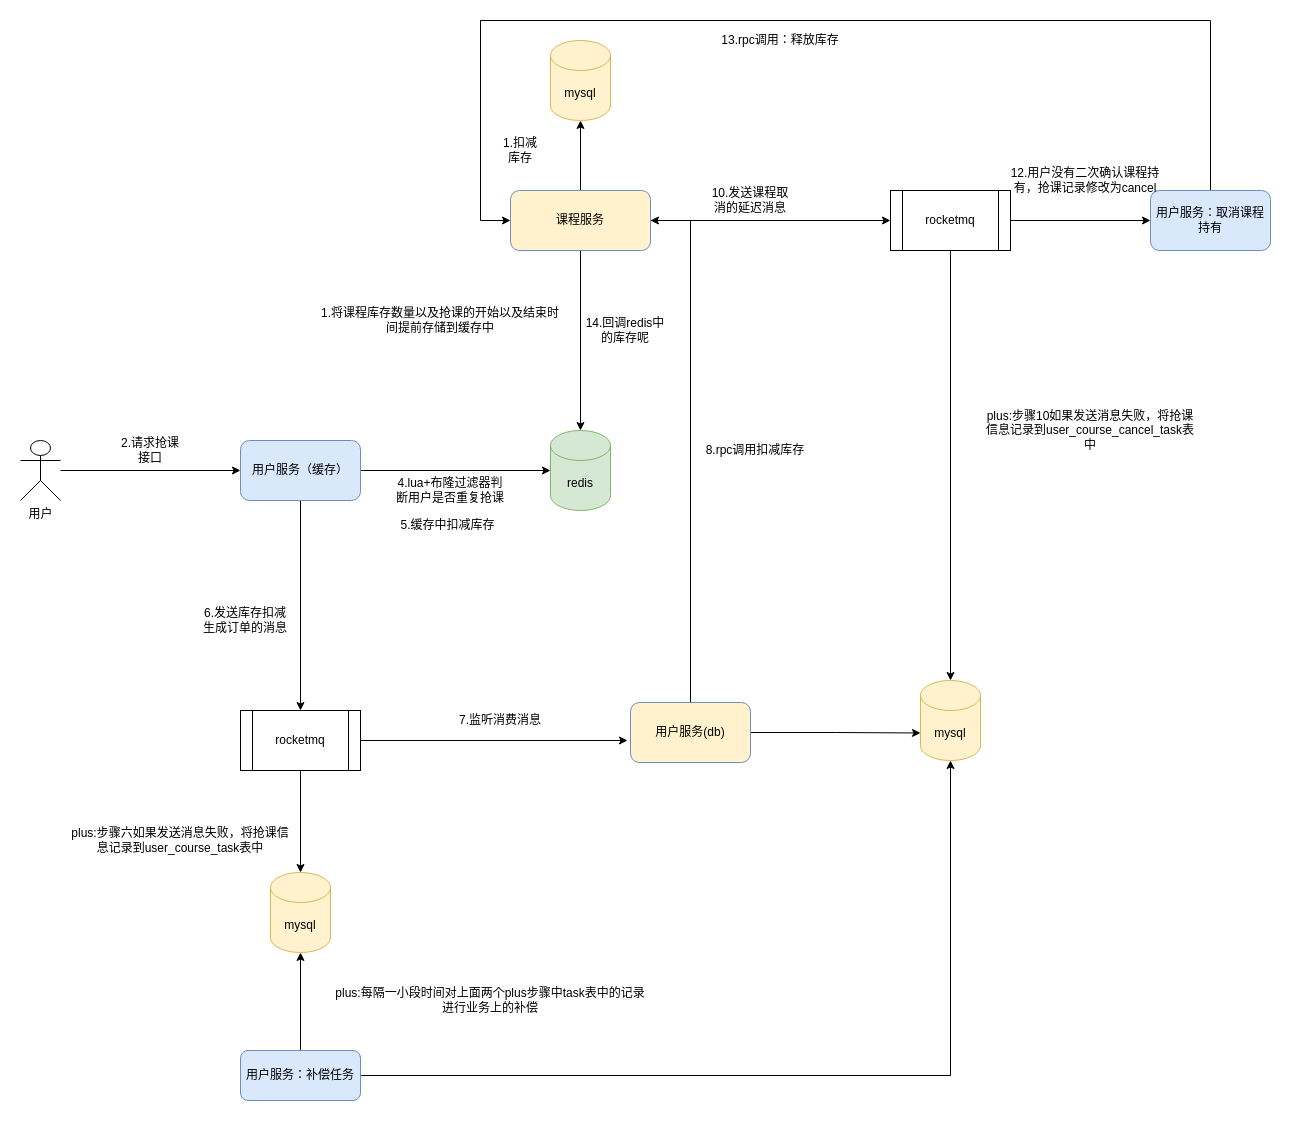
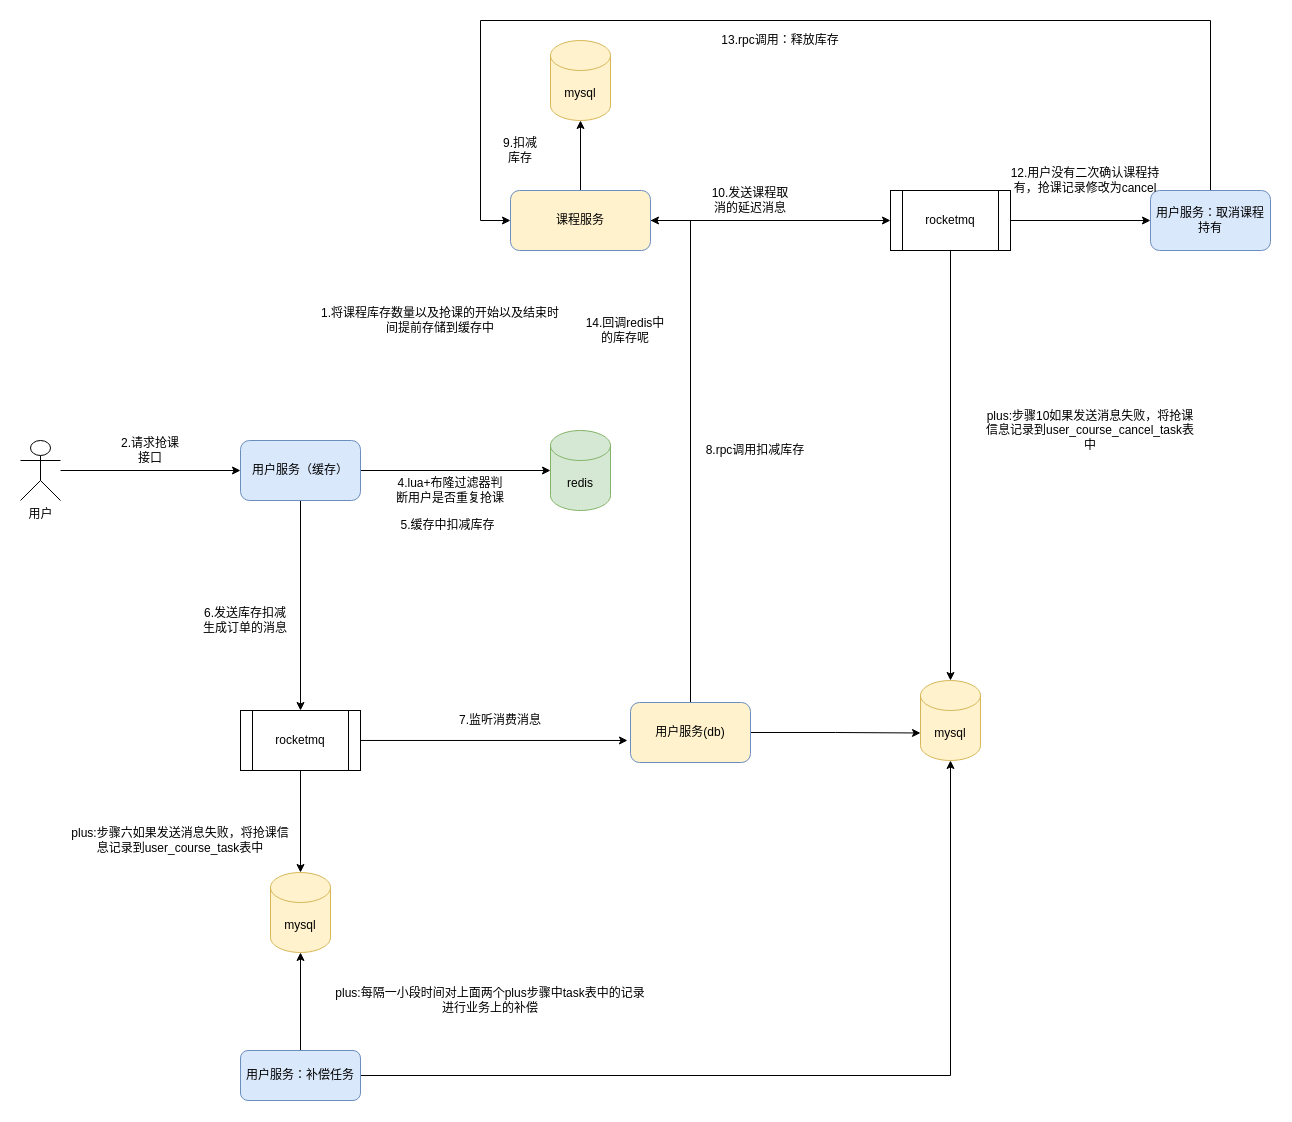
node "1.扣减库存": label "1.扣减库存" -> "9.扣减库存"
edge "课程服务" -> "redis": removed
